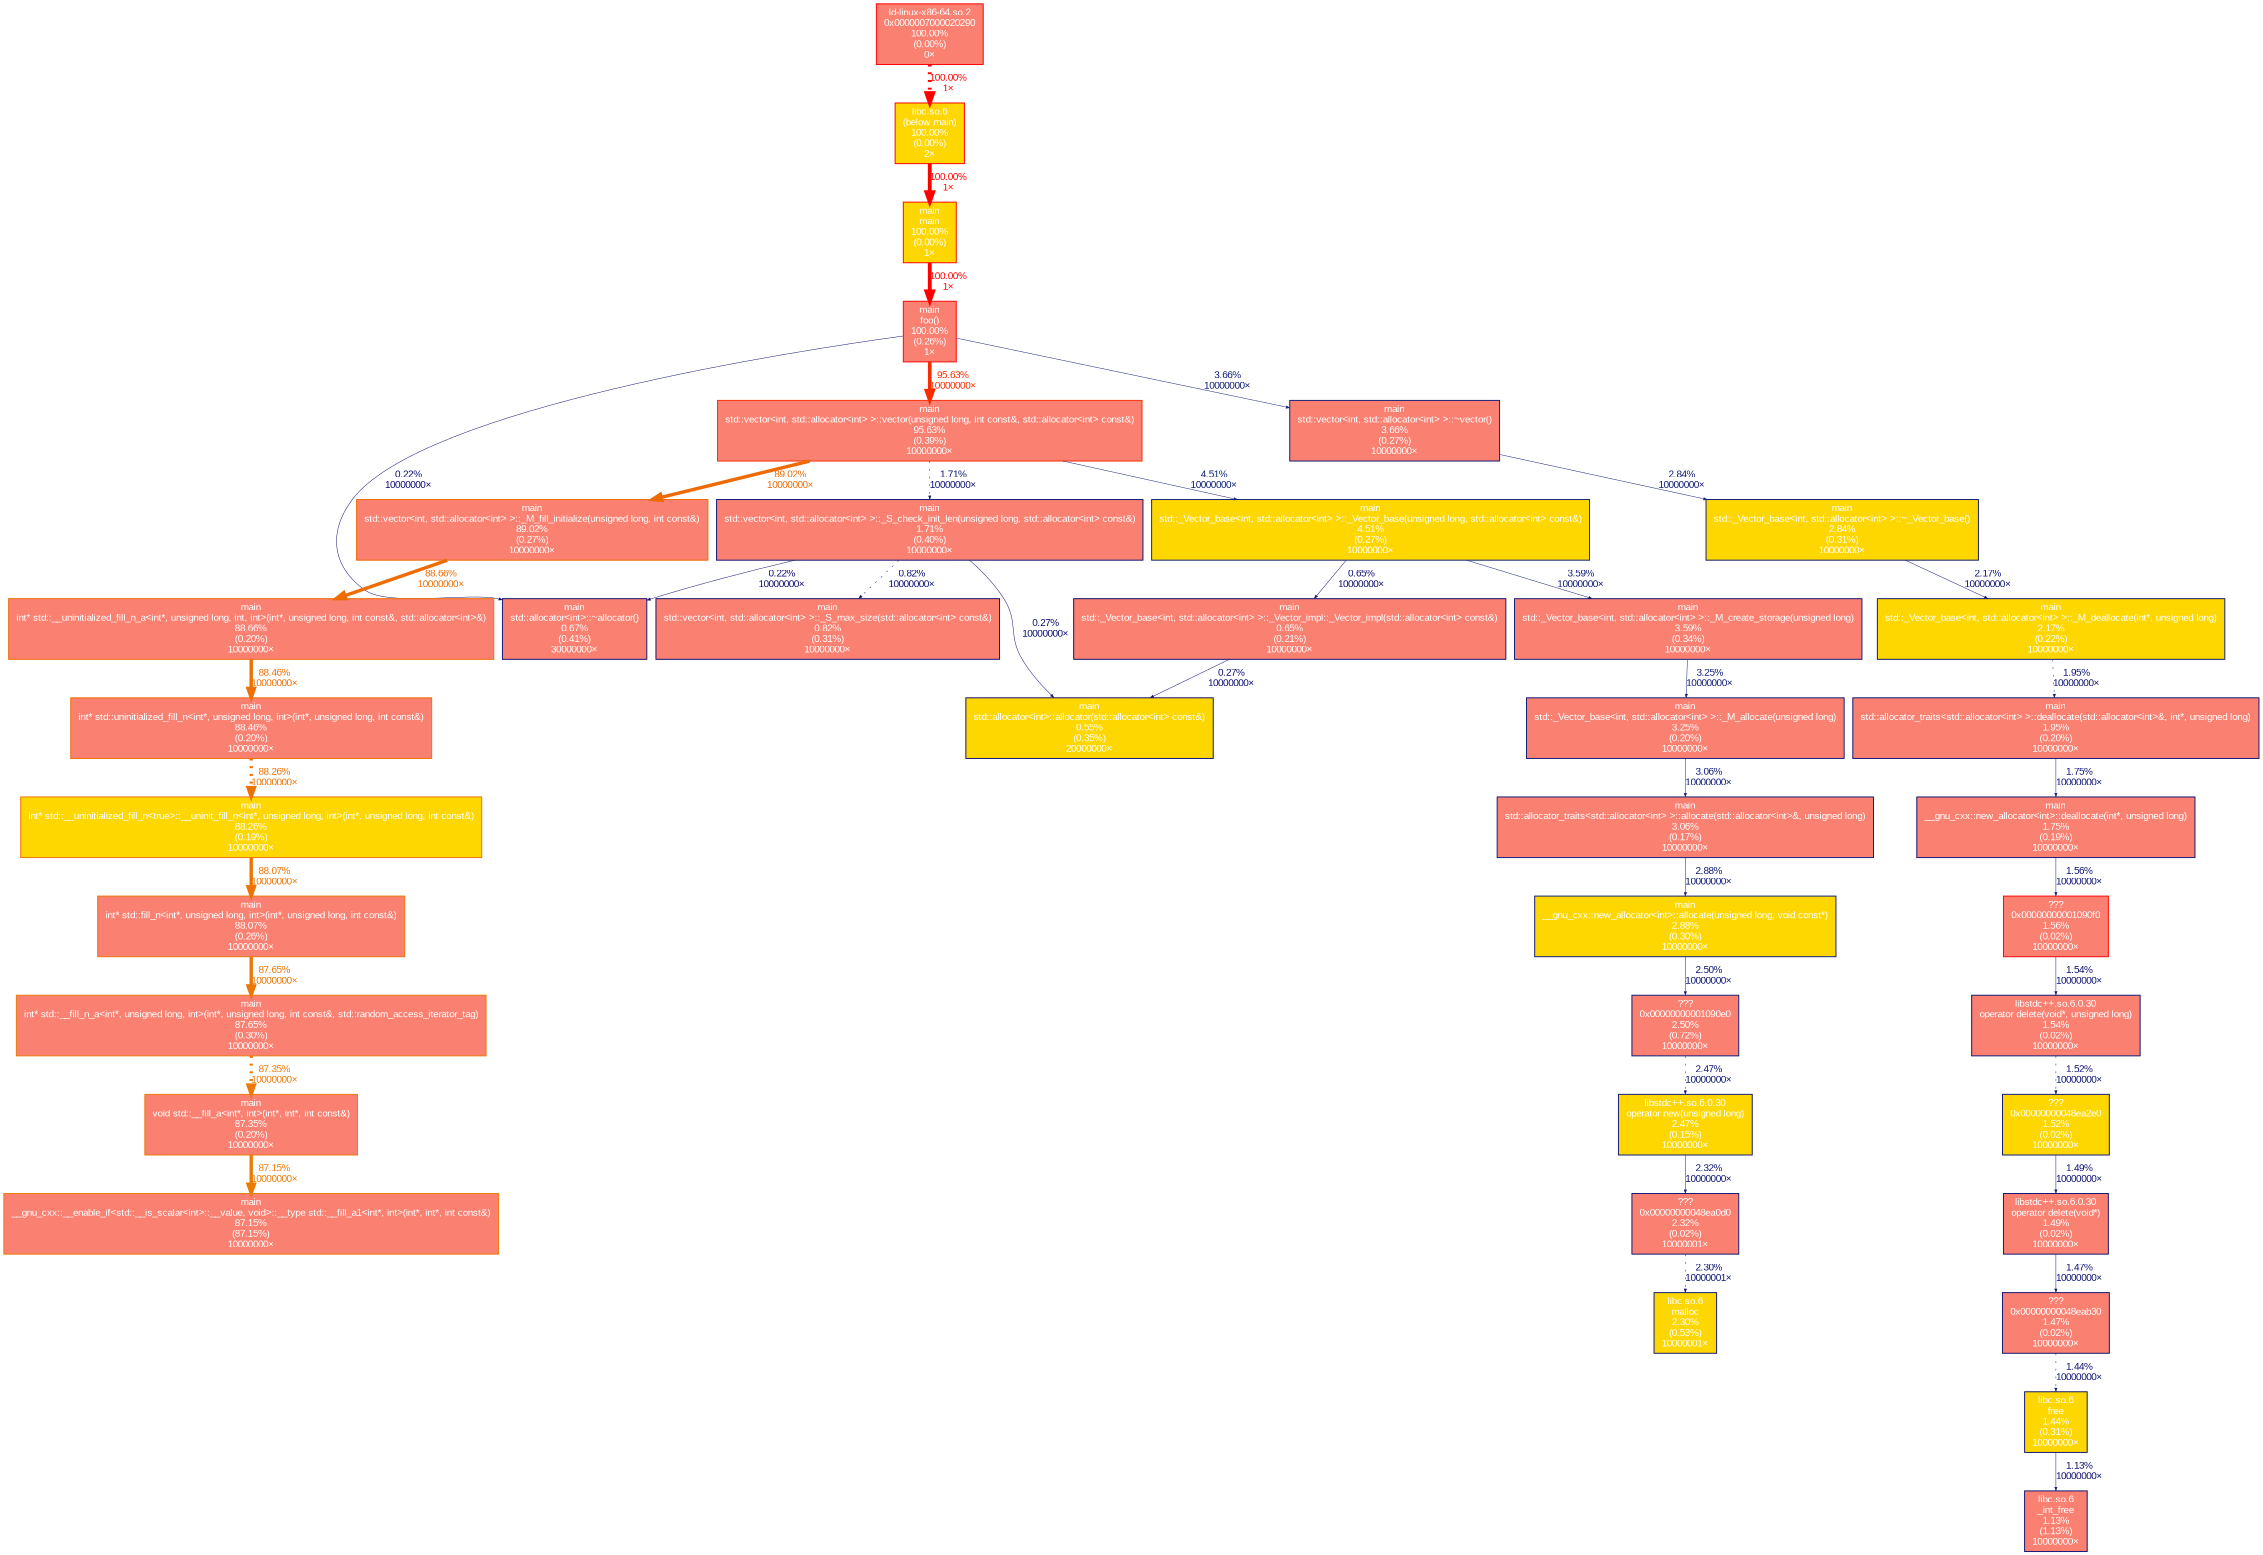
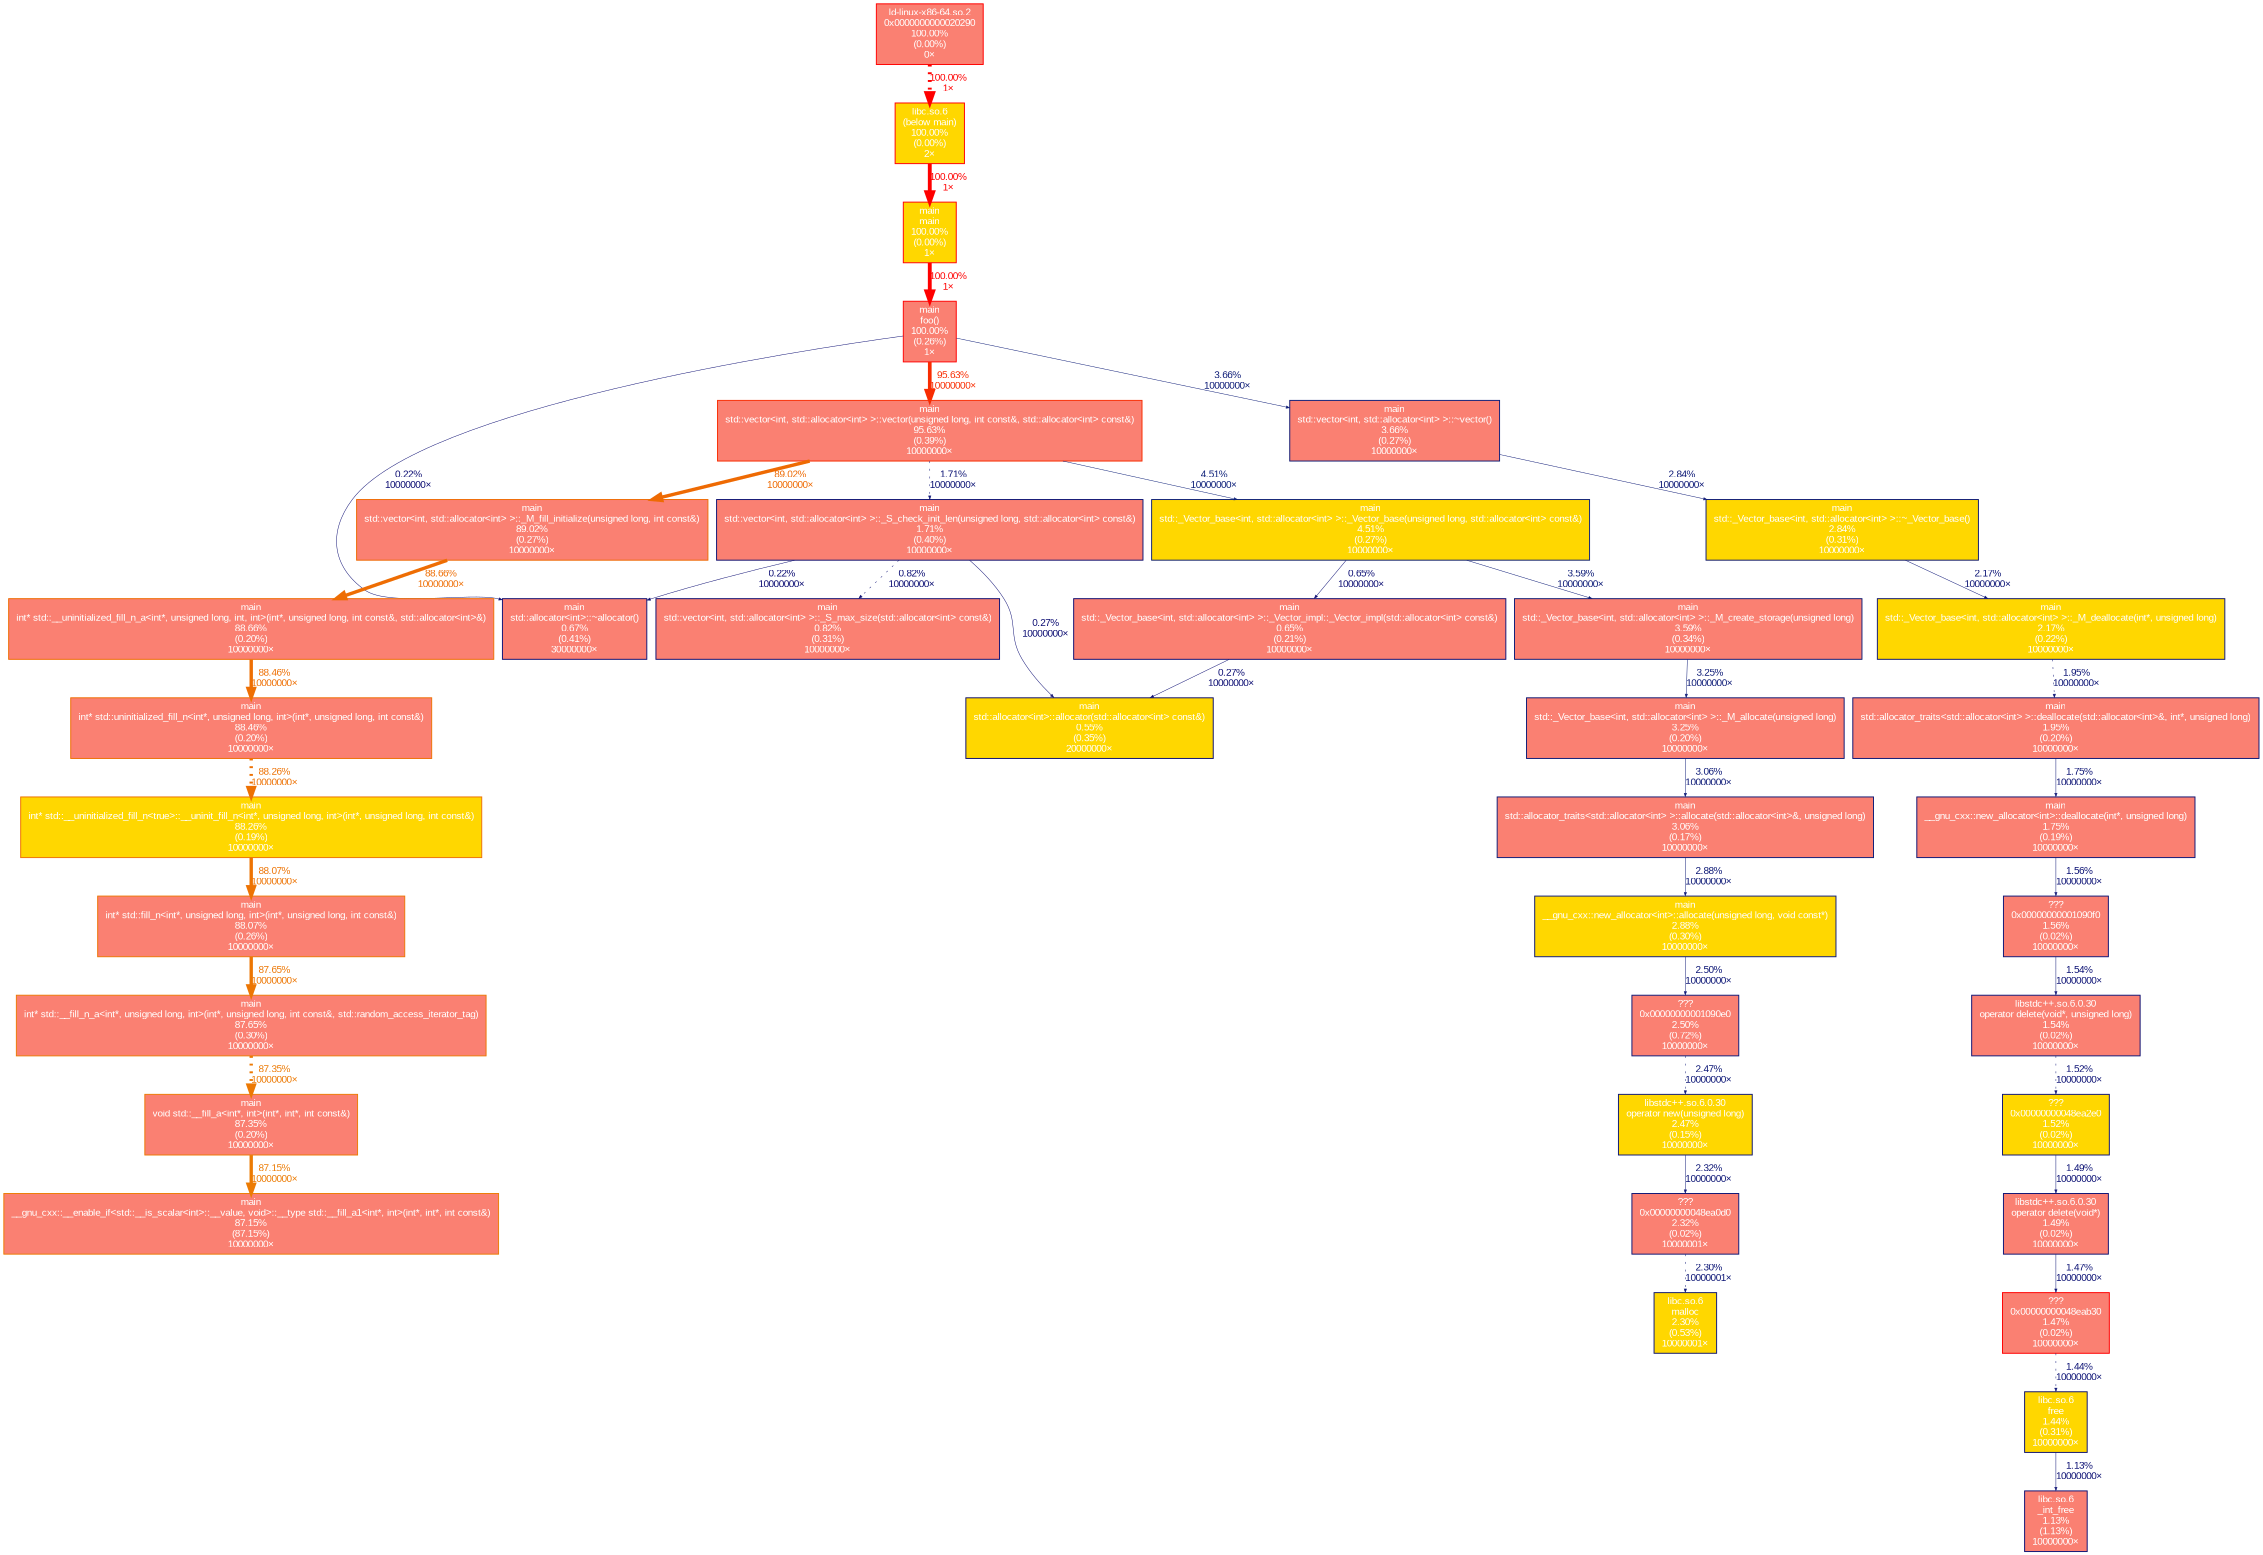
node "ld-linux-x86-64.so.2 0x0000007000020290 100.00% (0.00%) 0×": label "ld-linux-x86-64.so.2 0x0000007000020290 100.00% (0.00%) 0×" -> "ld-linux-x86-64.so.2 0x0000000000020290 100.00% (0.00%) 0×"
node "??? 0x00000000001090f0 1.56% (0.02%) 10000000×": color #ff0000 -> #0d1375
node "??? 0x00000000048eab30 1.47% (0.02%) 10000000×": color #0d1375 -> #ff0000
